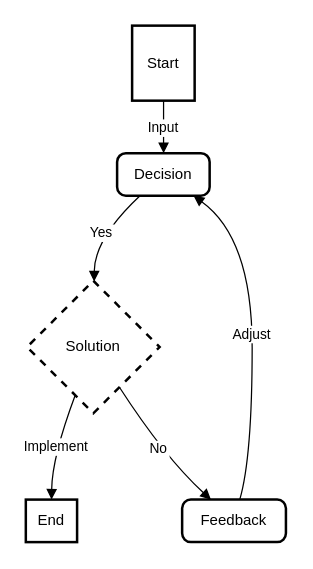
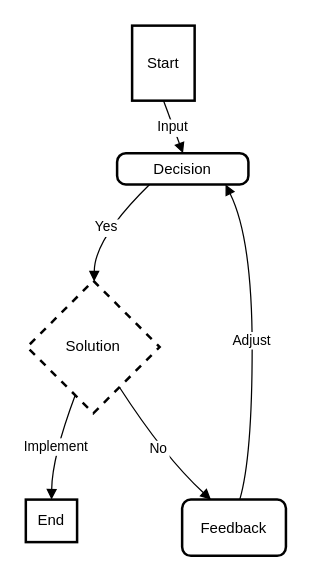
node "Decision": size 93x43 -> 131x31
node "Feedback": size 104x43 -> 104x56
